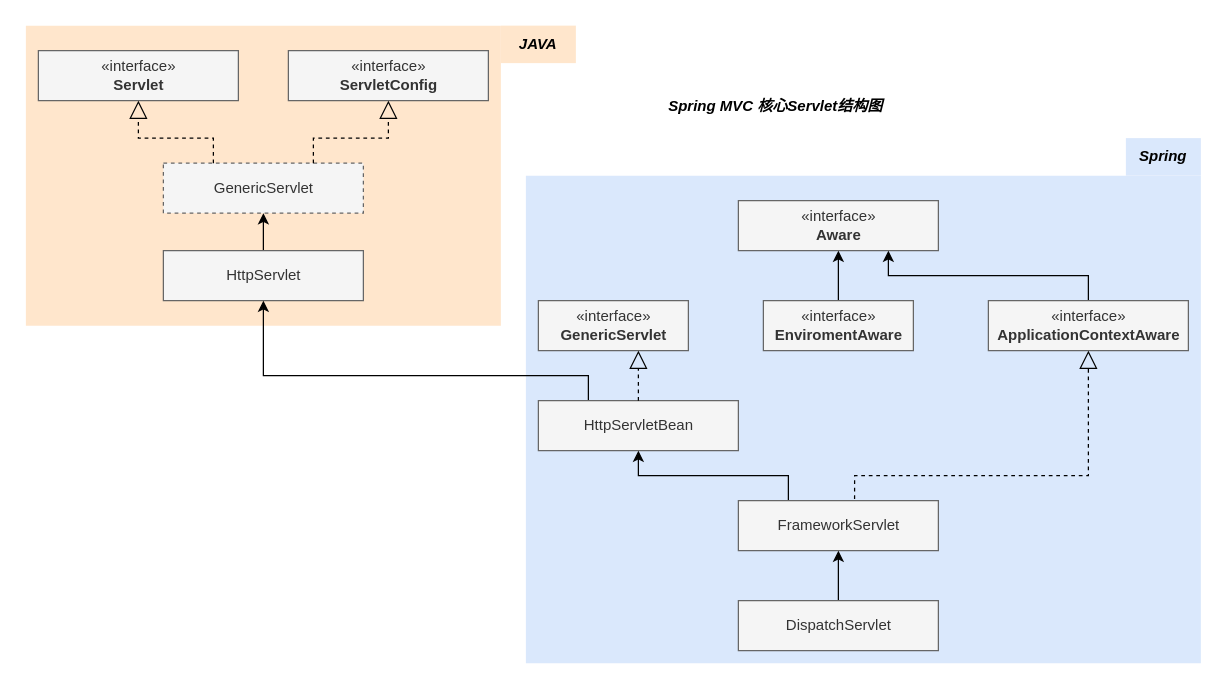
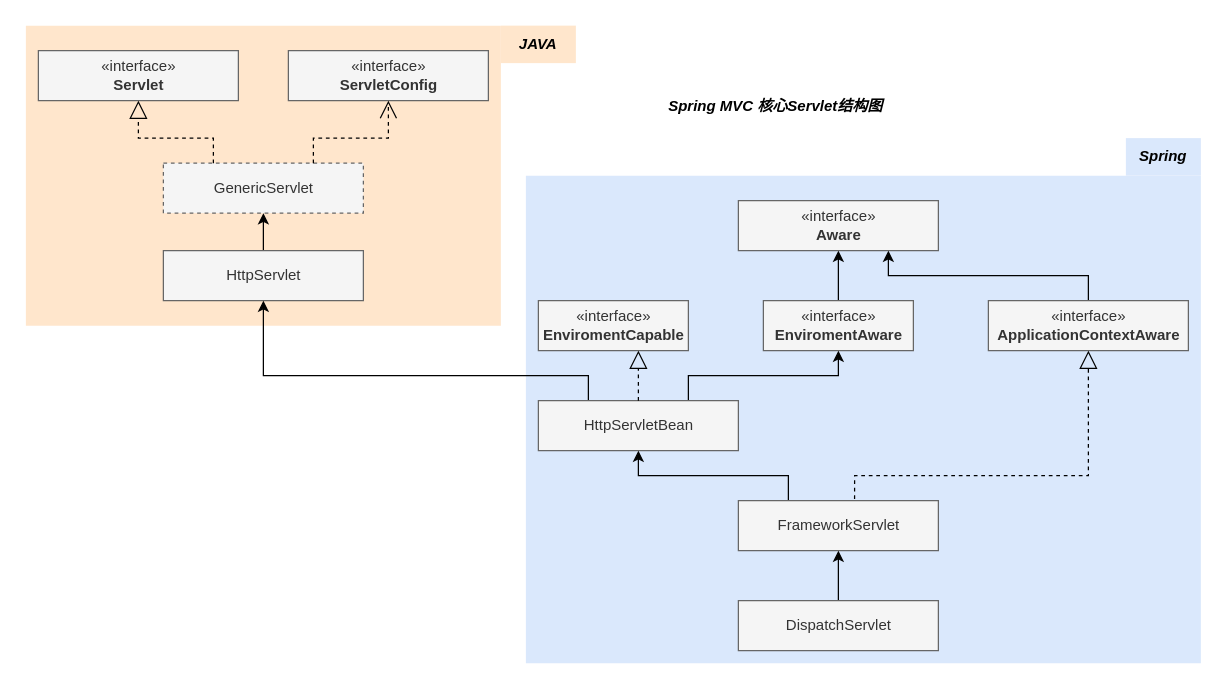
edge "GenericServlet" -> "«interface» ServletConfig": arrowhead block -> open
node "«interface» GenericServlet": label "«interface» GenericServlet" -> "«interface» EnviromentCapable"
edge "HttpServletBean" -> "«interface» EnviromentAware": added
